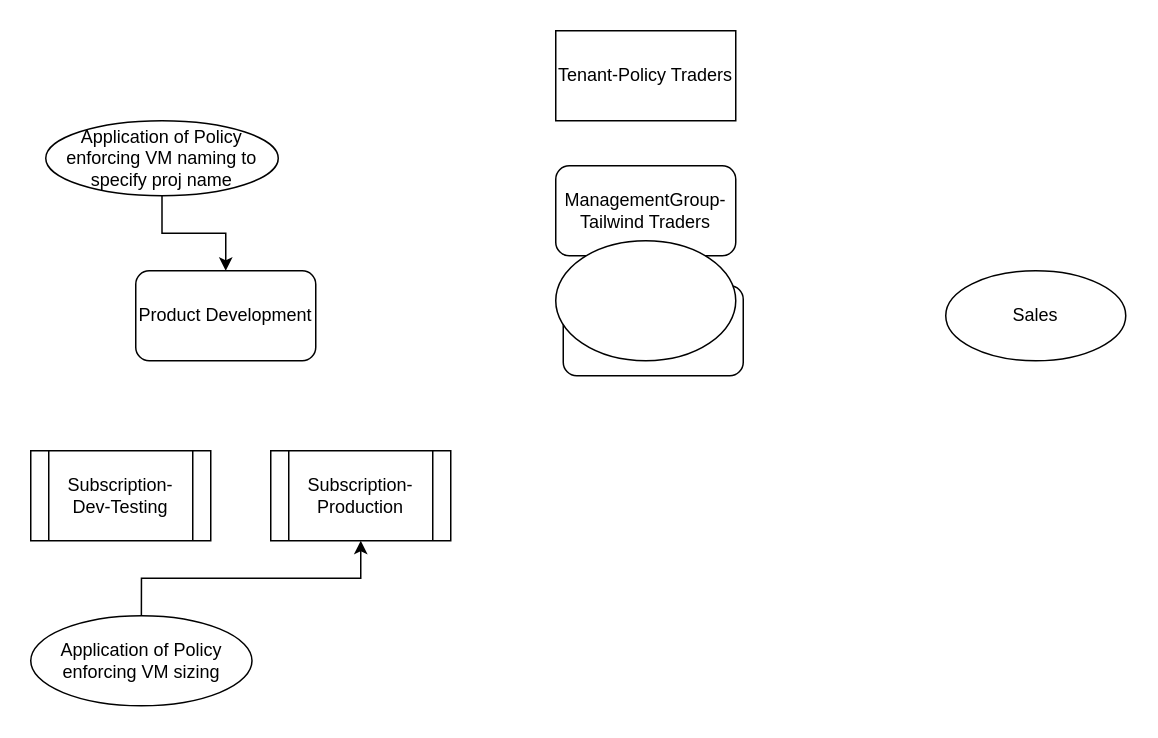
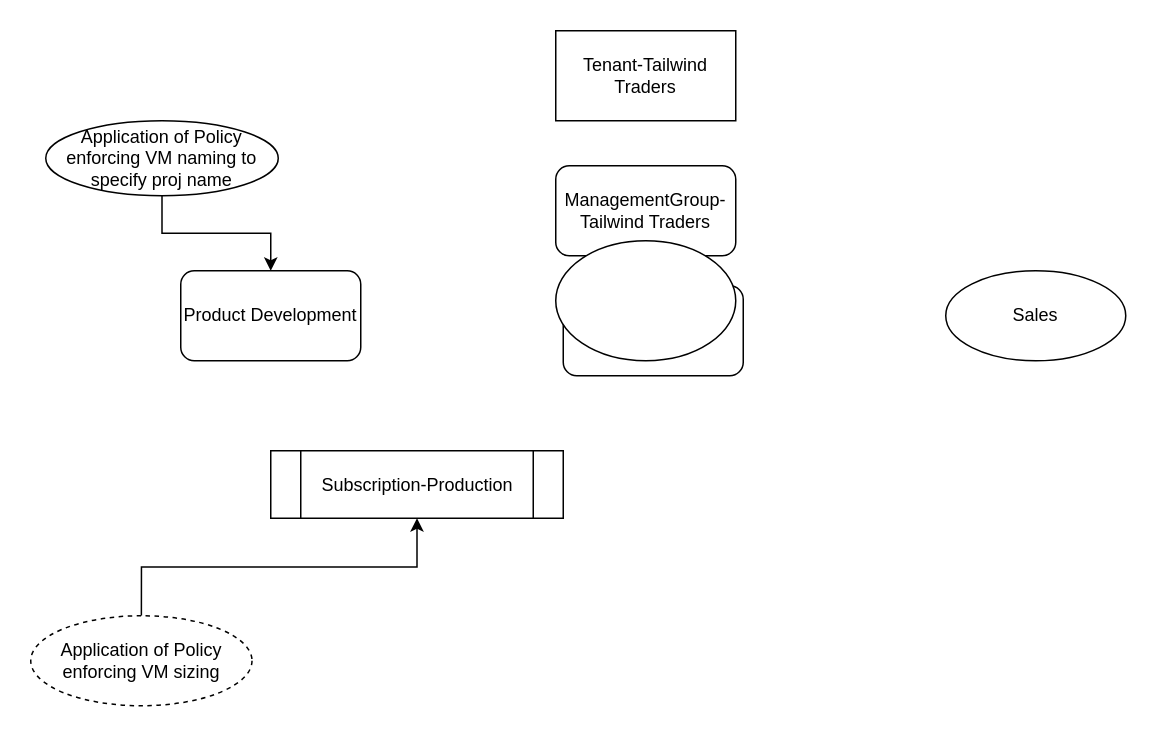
node "Tenant-Policy Traders": label "Tenant-Policy Traders" -> "Tenant-Tailwind Traders"
node "Product Development": moved (226, 316) -> (271, 316)
node "Subscription-Dev-Testing": removed
node "Subscription-Production": size 180x90 -> 293x68
node "Application of Policy enforcing VM sizing": style solid -> dashed
